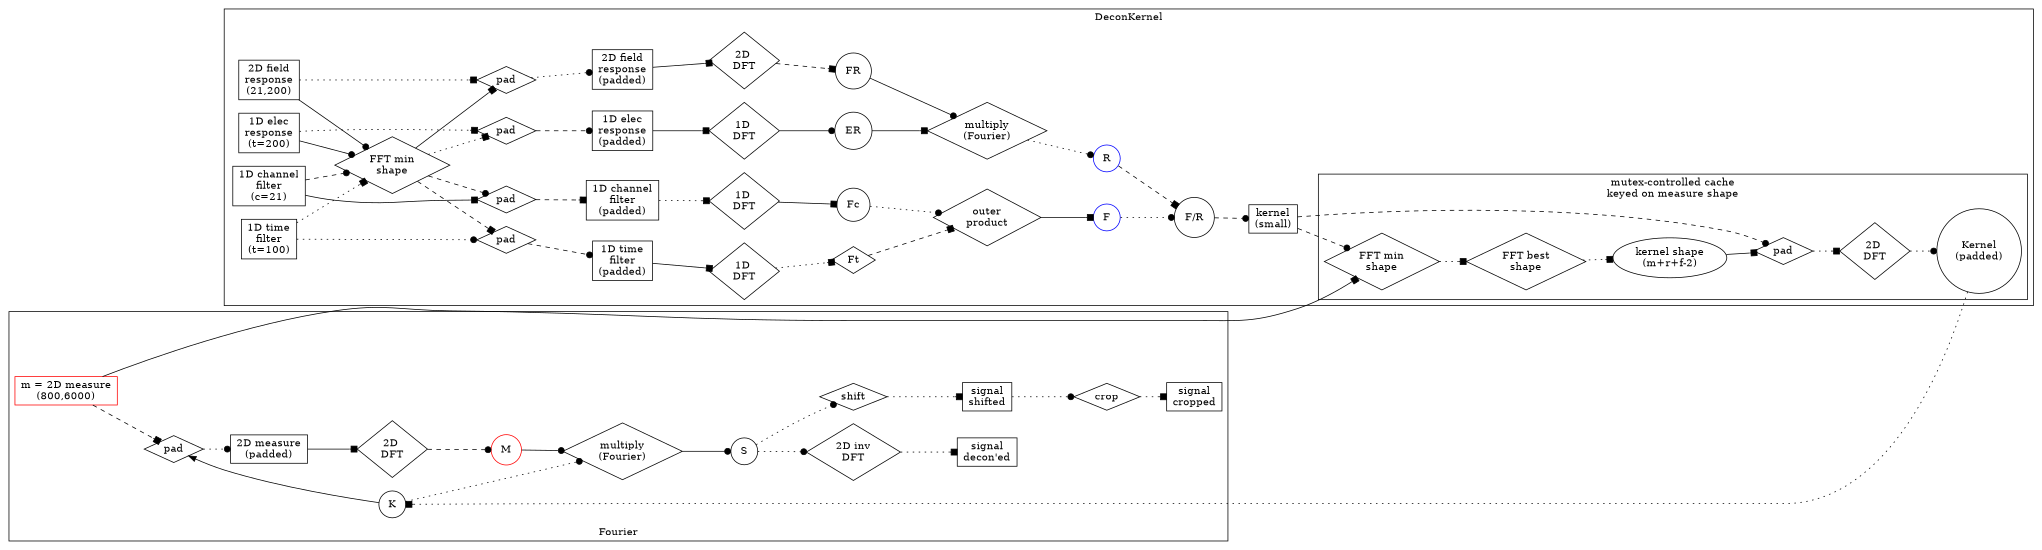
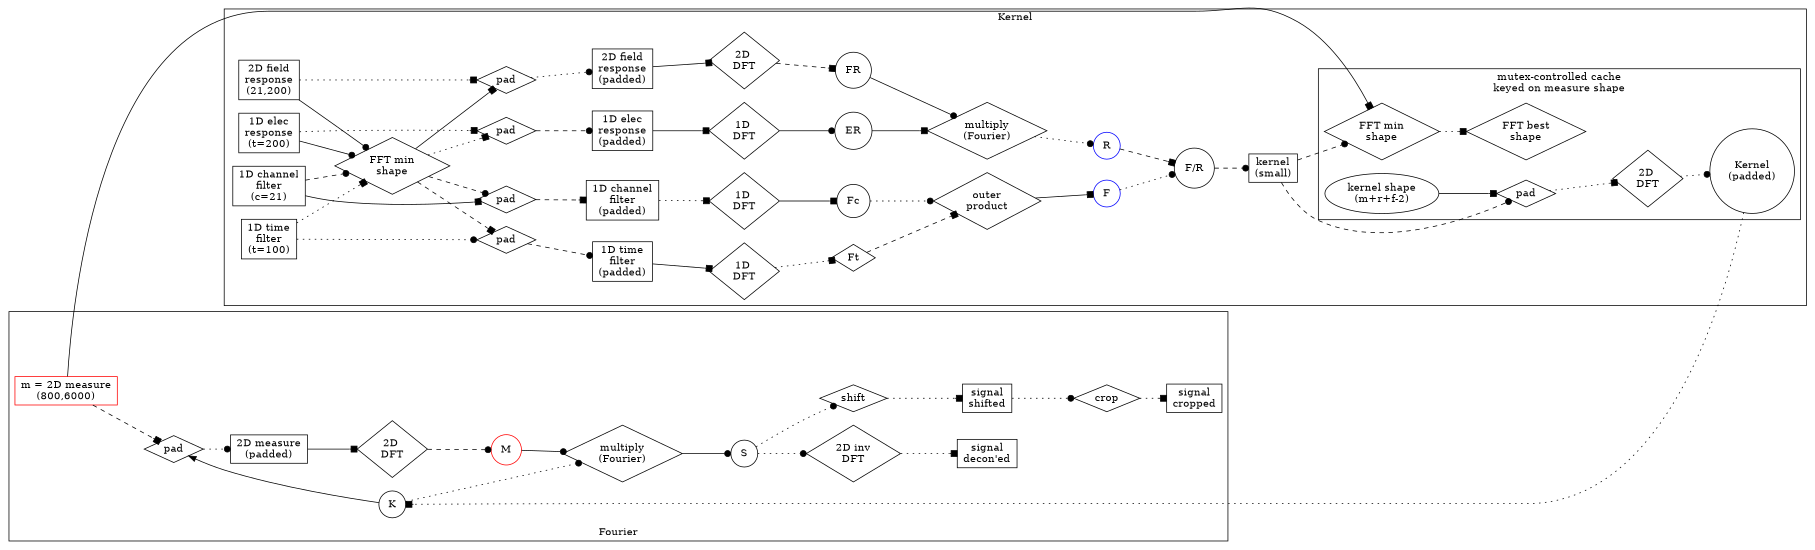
cluster "DeconKernel": label "DeconKernel" -> "Kernel"
edge "FFT best shape" -> "kernel shape (m+r+f-2)": removed
